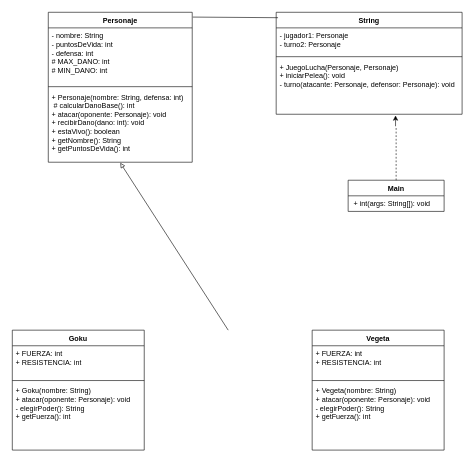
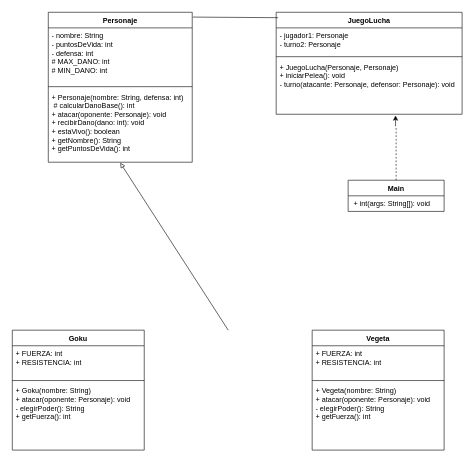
node "String": label "String" -> "JuegoLucha"
